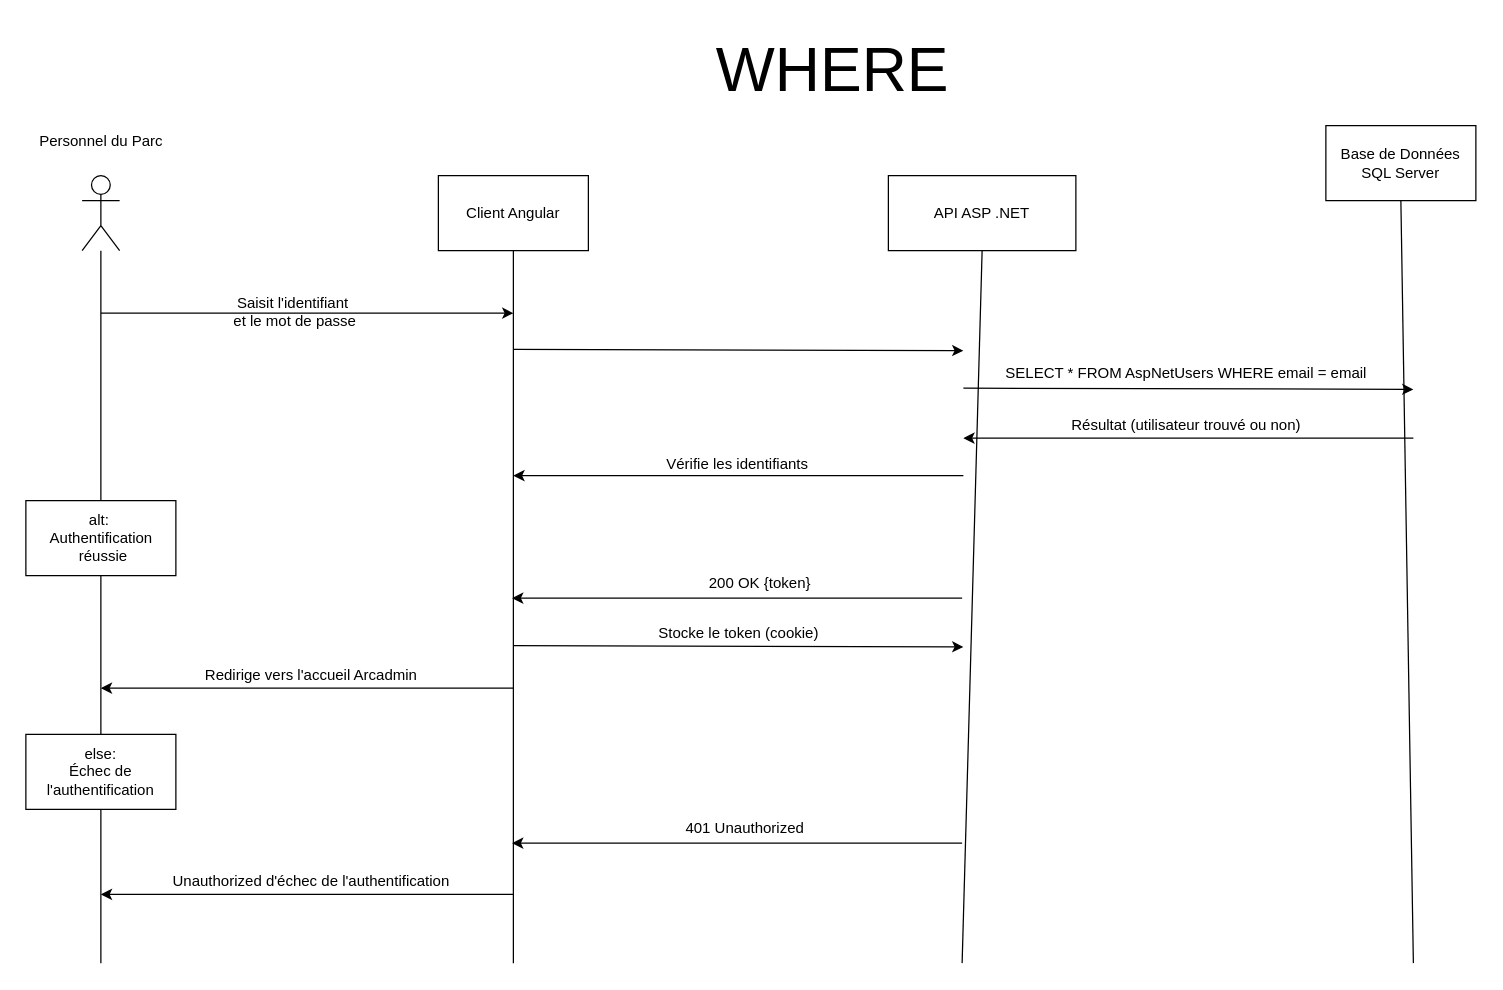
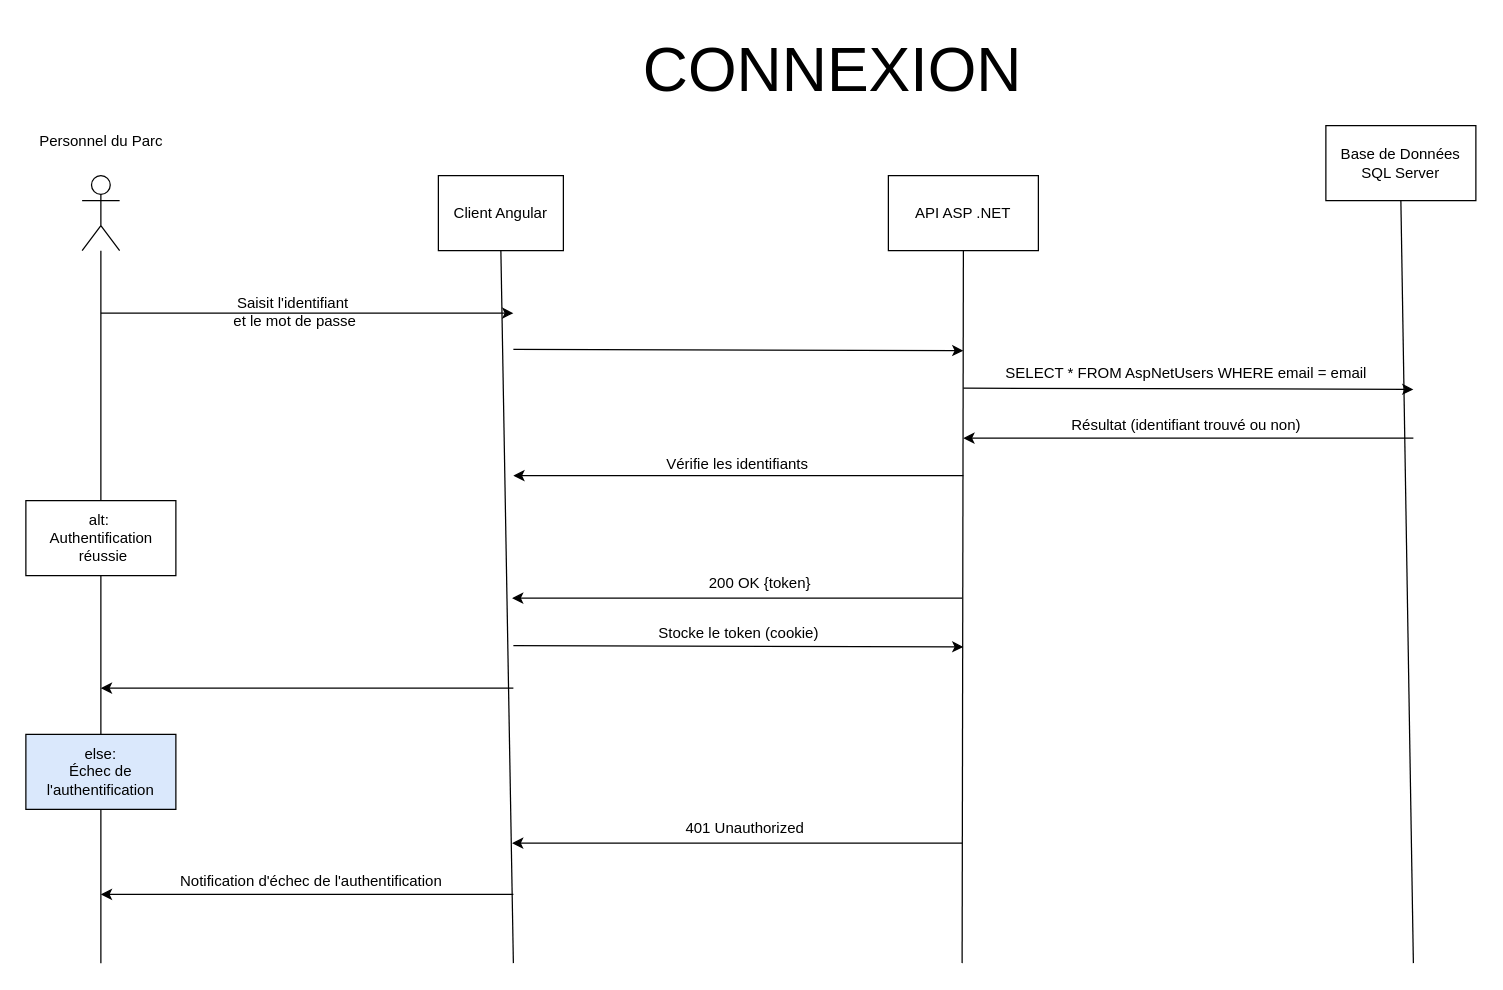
node "WHERE": label "WHERE" -> "CONNEXION"
node "Client Angular": size 150x75 -> 125x75
node "API ASP .NET": size 188x75 -> 150x75
node "Résultat (utilisateur trouvé ou non)": label "Résultat (utilisateur trouvé ou non)" -> "Résultat (identifiant trouvé ou non)"
node "Redirige vers l'accueil Arcadmin": removed
node "else: Échec de l'authentification": fillcolor #ffffff -> #dae8fc
node "Unauthorized d'échec de l'authentification": label "Unauthorized d'échec de l'authentification" -> "Notification d'échec de l'authentification"
